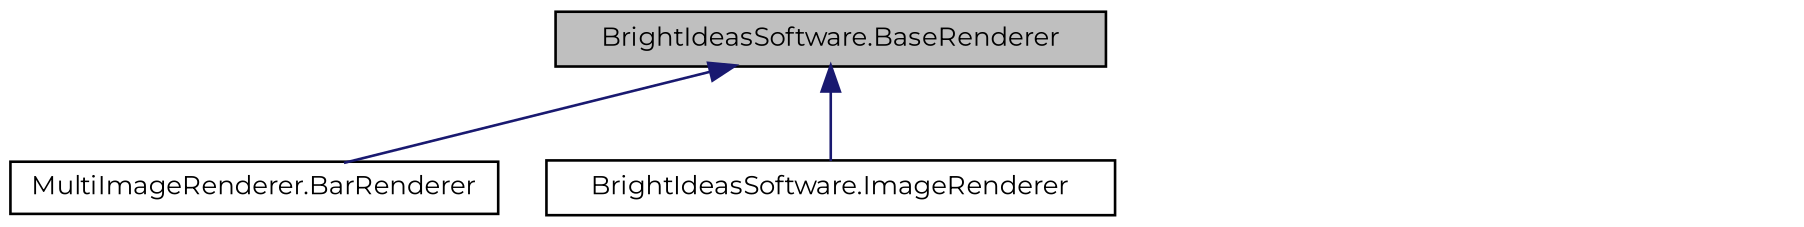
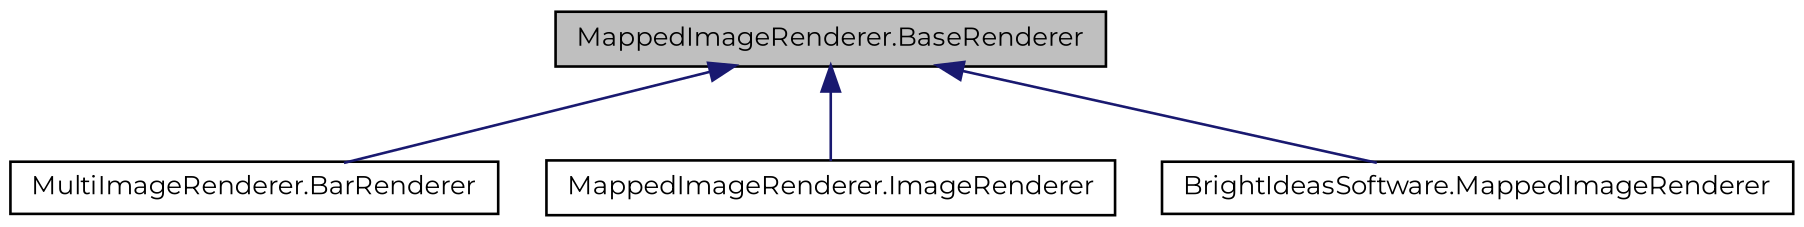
node "BrightIdeasSoftware.BaseRenderer": label "BrightIdeasSoftware.BaseRenderer" -> "MappedImageRenderer.BaseRenderer"
node "BrightIdeasSoftware.ImageRenderer": label "BrightIdeasSoftware.ImageRenderer" -> "MappedImageRenderer.ImageRenderer"
node "BrightIdeasSoftware.MappedImageRenderer": added
